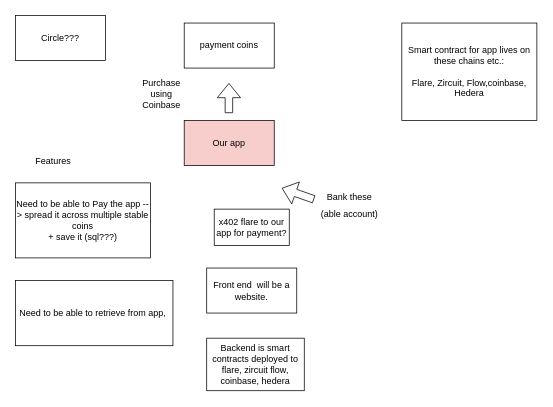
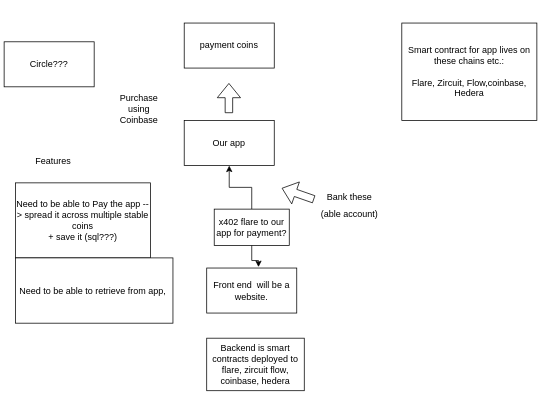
node "Circle???": moved (60, 38) -> (49, 64)
node "Purchase using Coinbase": moved (162, 94) -> (139, 109)
node "Our app": fillcolor #f8cecc -> #ffffff
edge "x402 flare to our app for payment?" -> "Our app": added
edge "x402 flare to our app for payment?" -> "Front end will be a website.": added
node "Need to be able to retrieve from app,": moved (94, 313) -> (94, 290)
